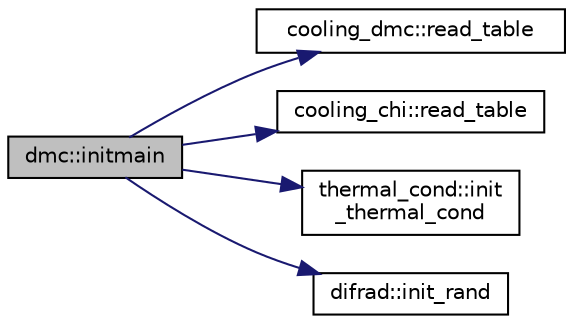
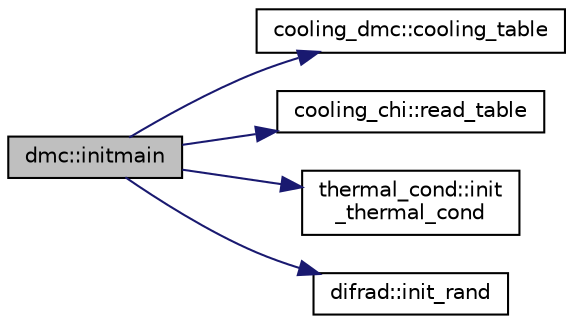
node "cooling_dmc::read_table": label "cooling_dmc::read_table" -> "cooling_dmc::cooling_table"
